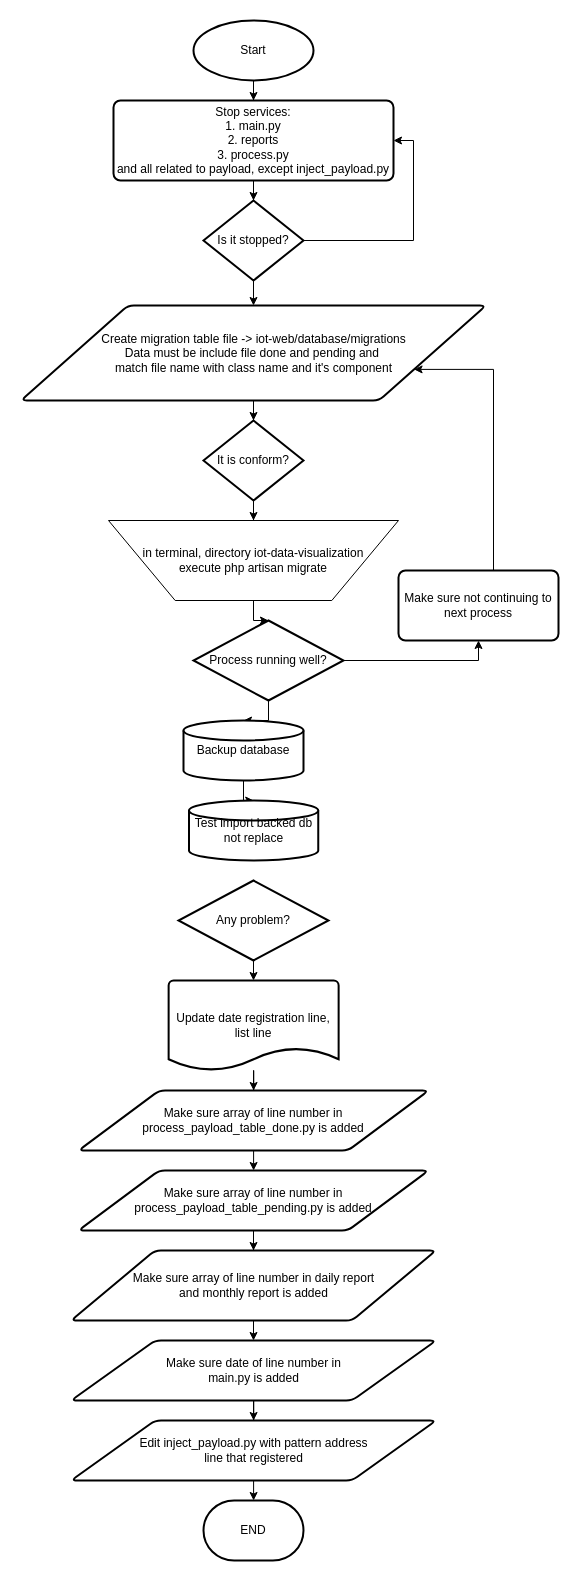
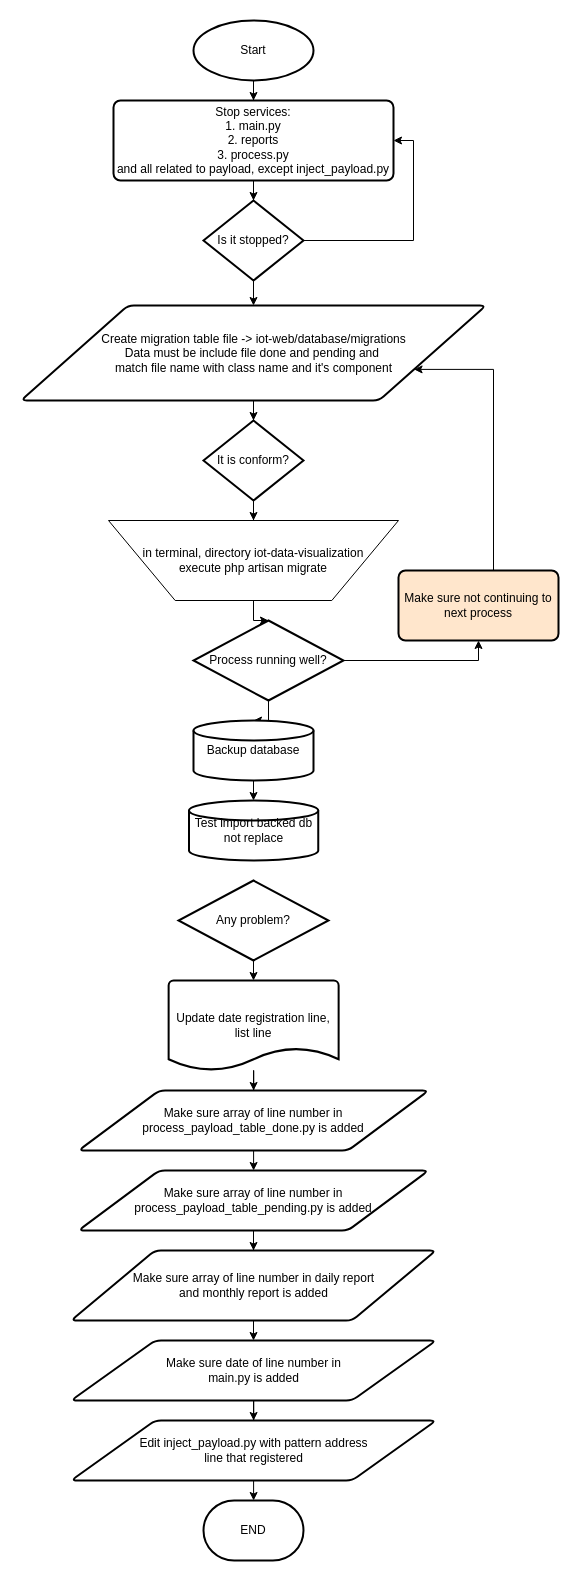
node "Make sure not continuing to next process": fillcolor #ffffff -> #ffe6cc
node "Backup database": moved (244, 751) -> (254, 751)
